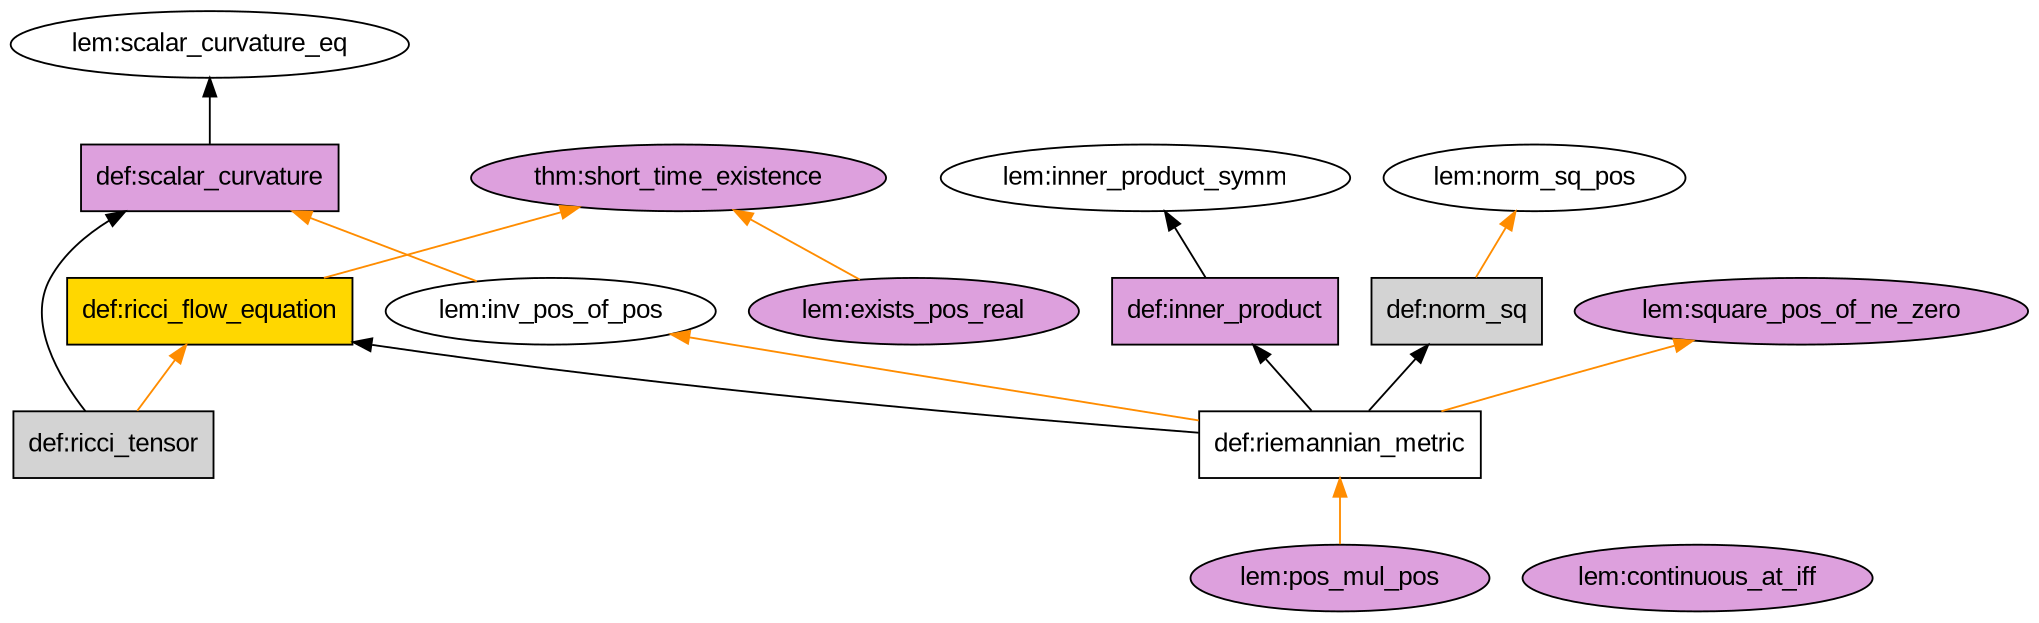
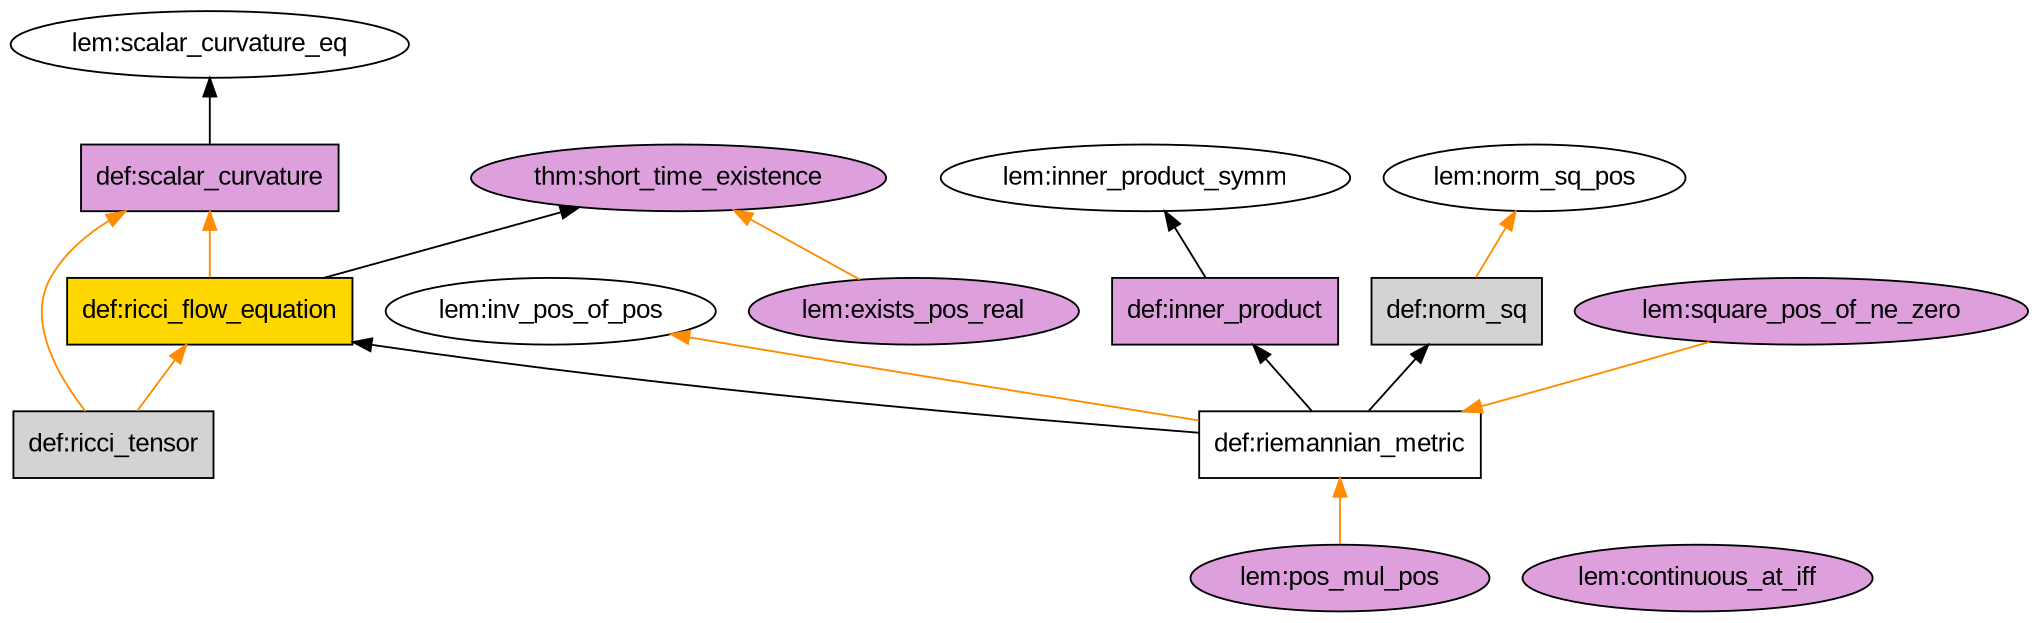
edge "def:ricci_flow_equation" -> "thm:short_time_existence": color darkorange -> black
edge "lem:inv_pos_of_pos" -> "def:scalar_curvature": now "def:ricci_flow_equation" -> "def:scalar_curvature"
edge "def:ricci_tensor" -> "def:scalar_curvature": color black -> darkorange
edge "def:riemannian_metric" -> "lem:square_pos_of_ne_zero": reversed
